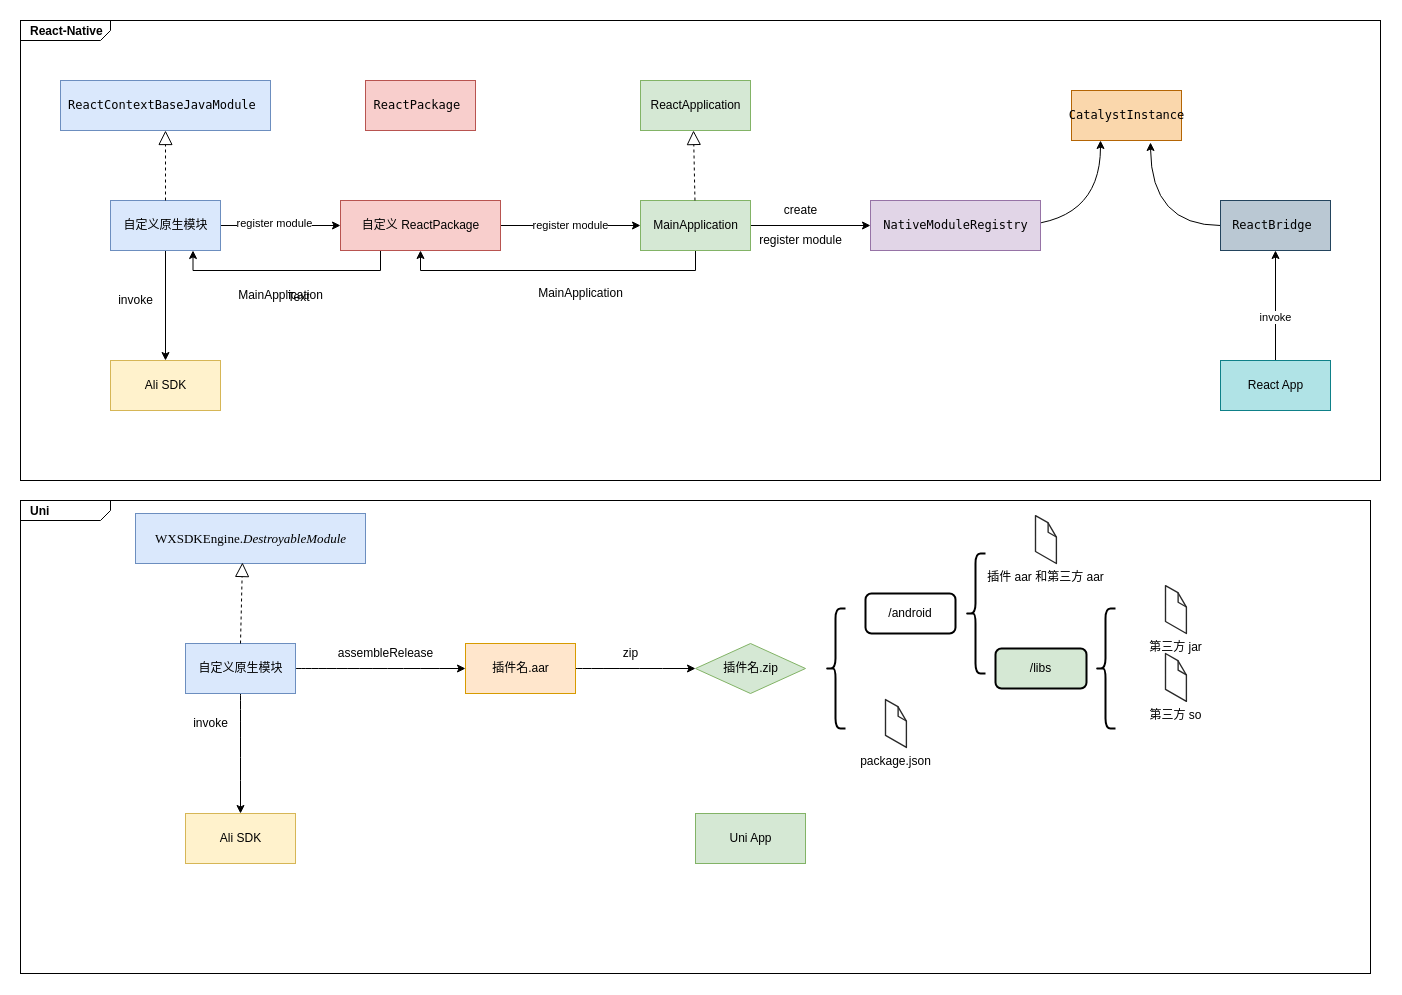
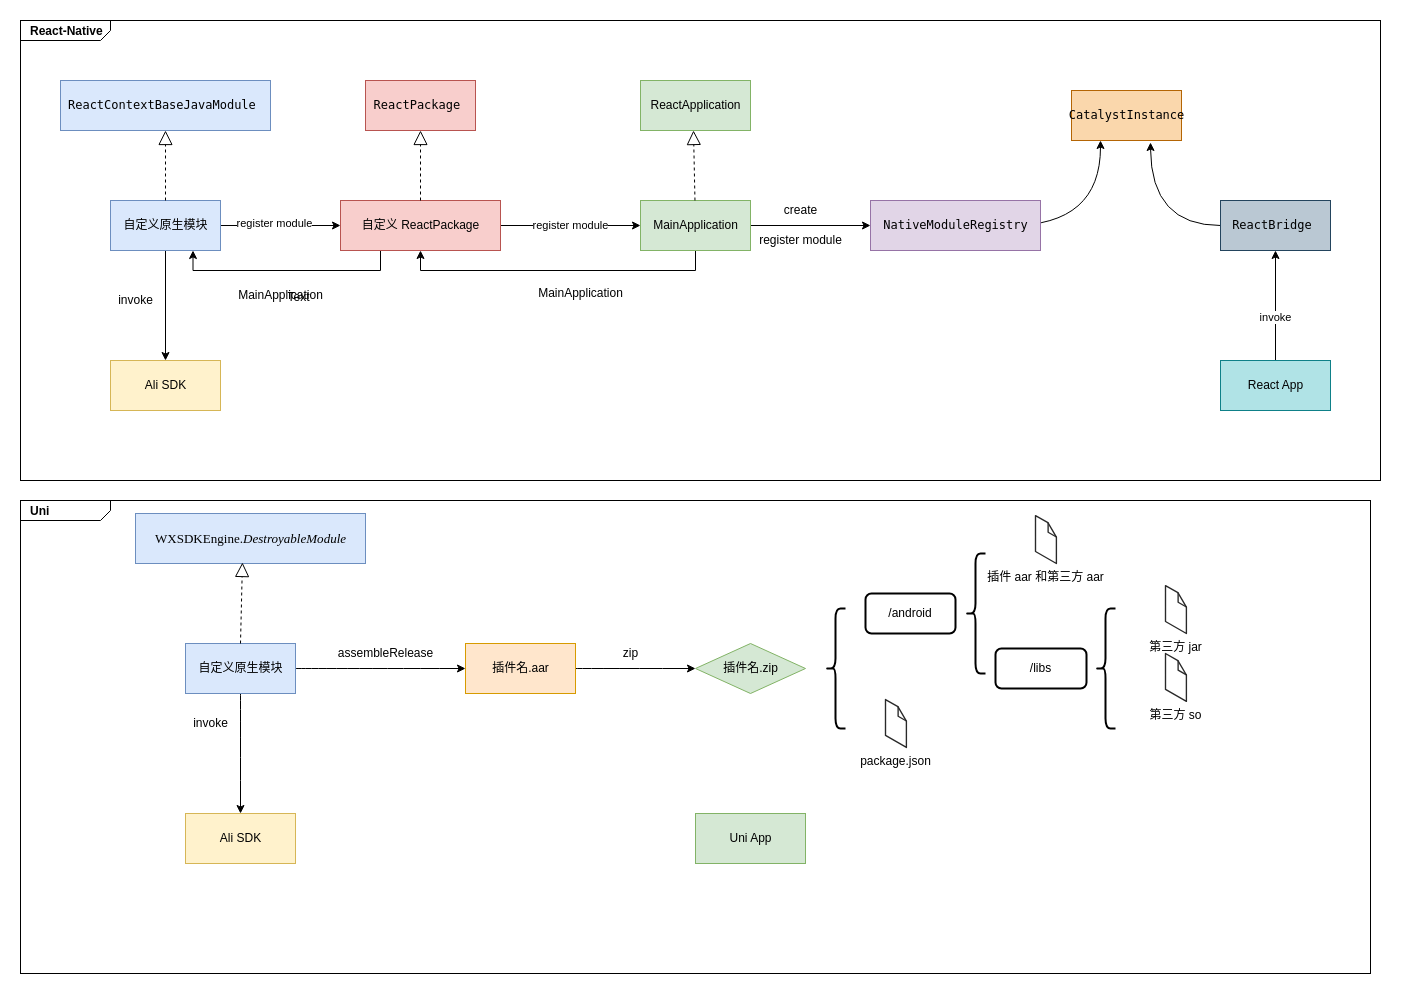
edge "自定义 ReactPackage" -> "ReactPackage": added
node "/libs": fillcolor #d5e8d4 -> #ffffff
